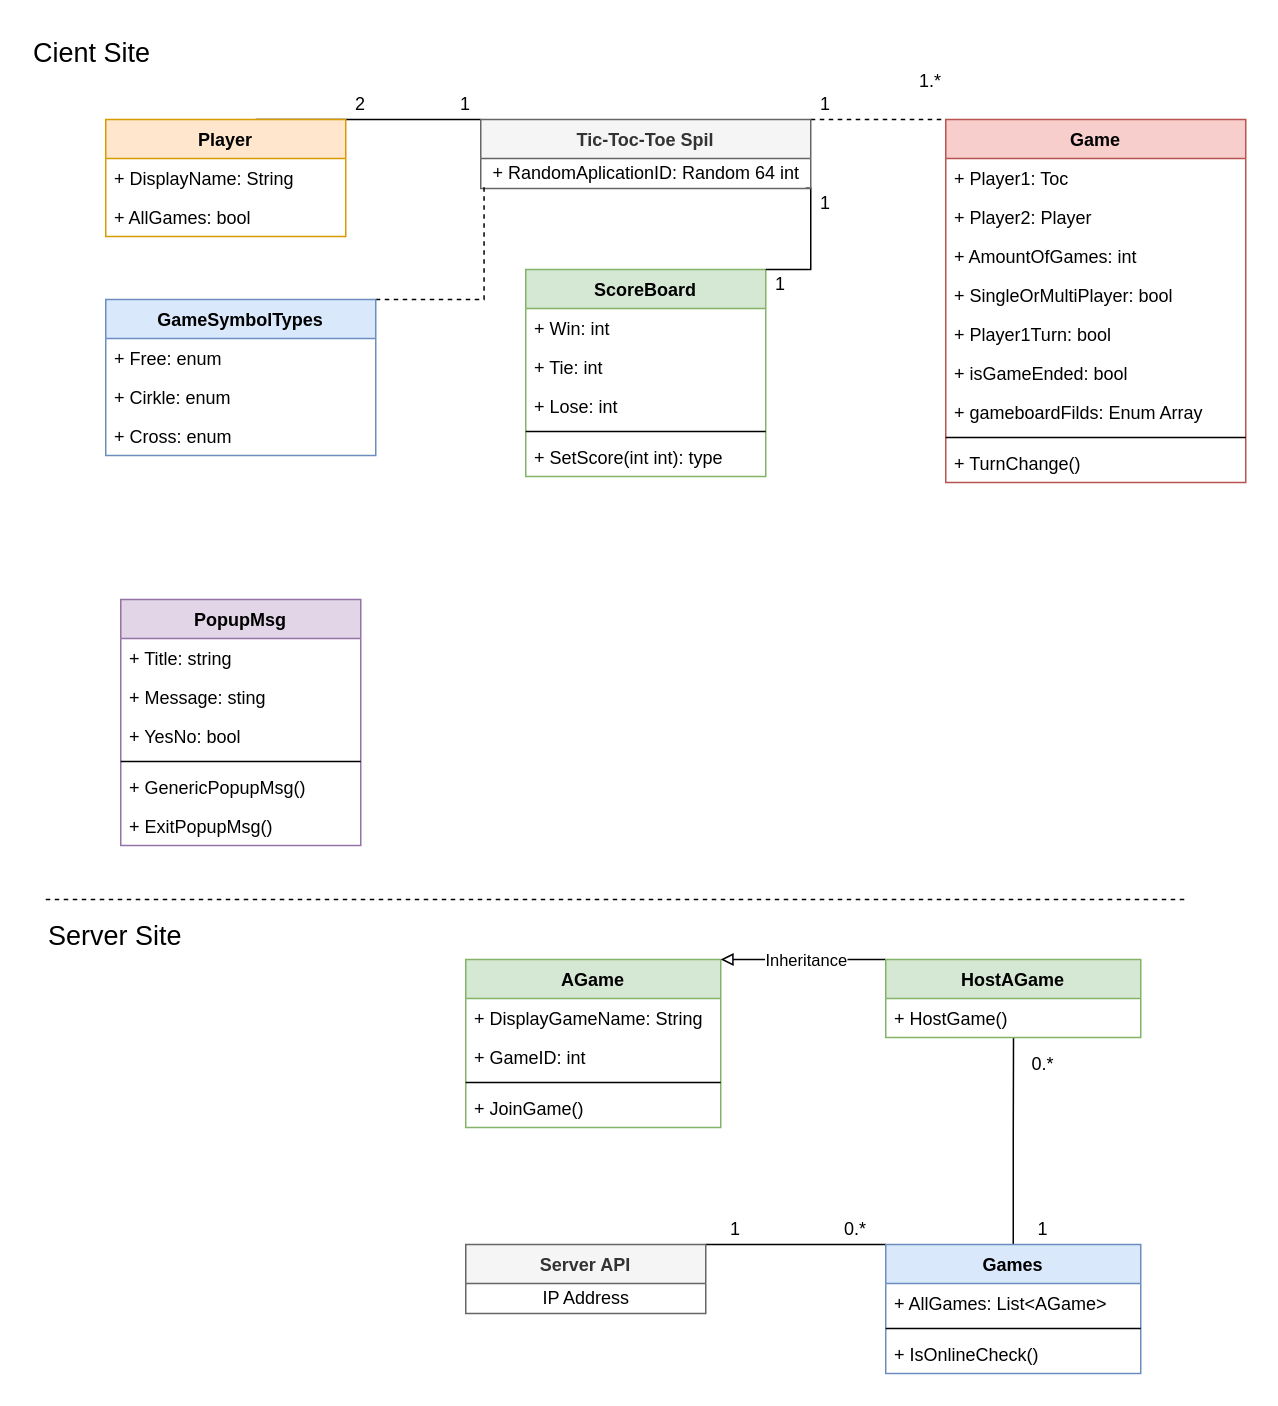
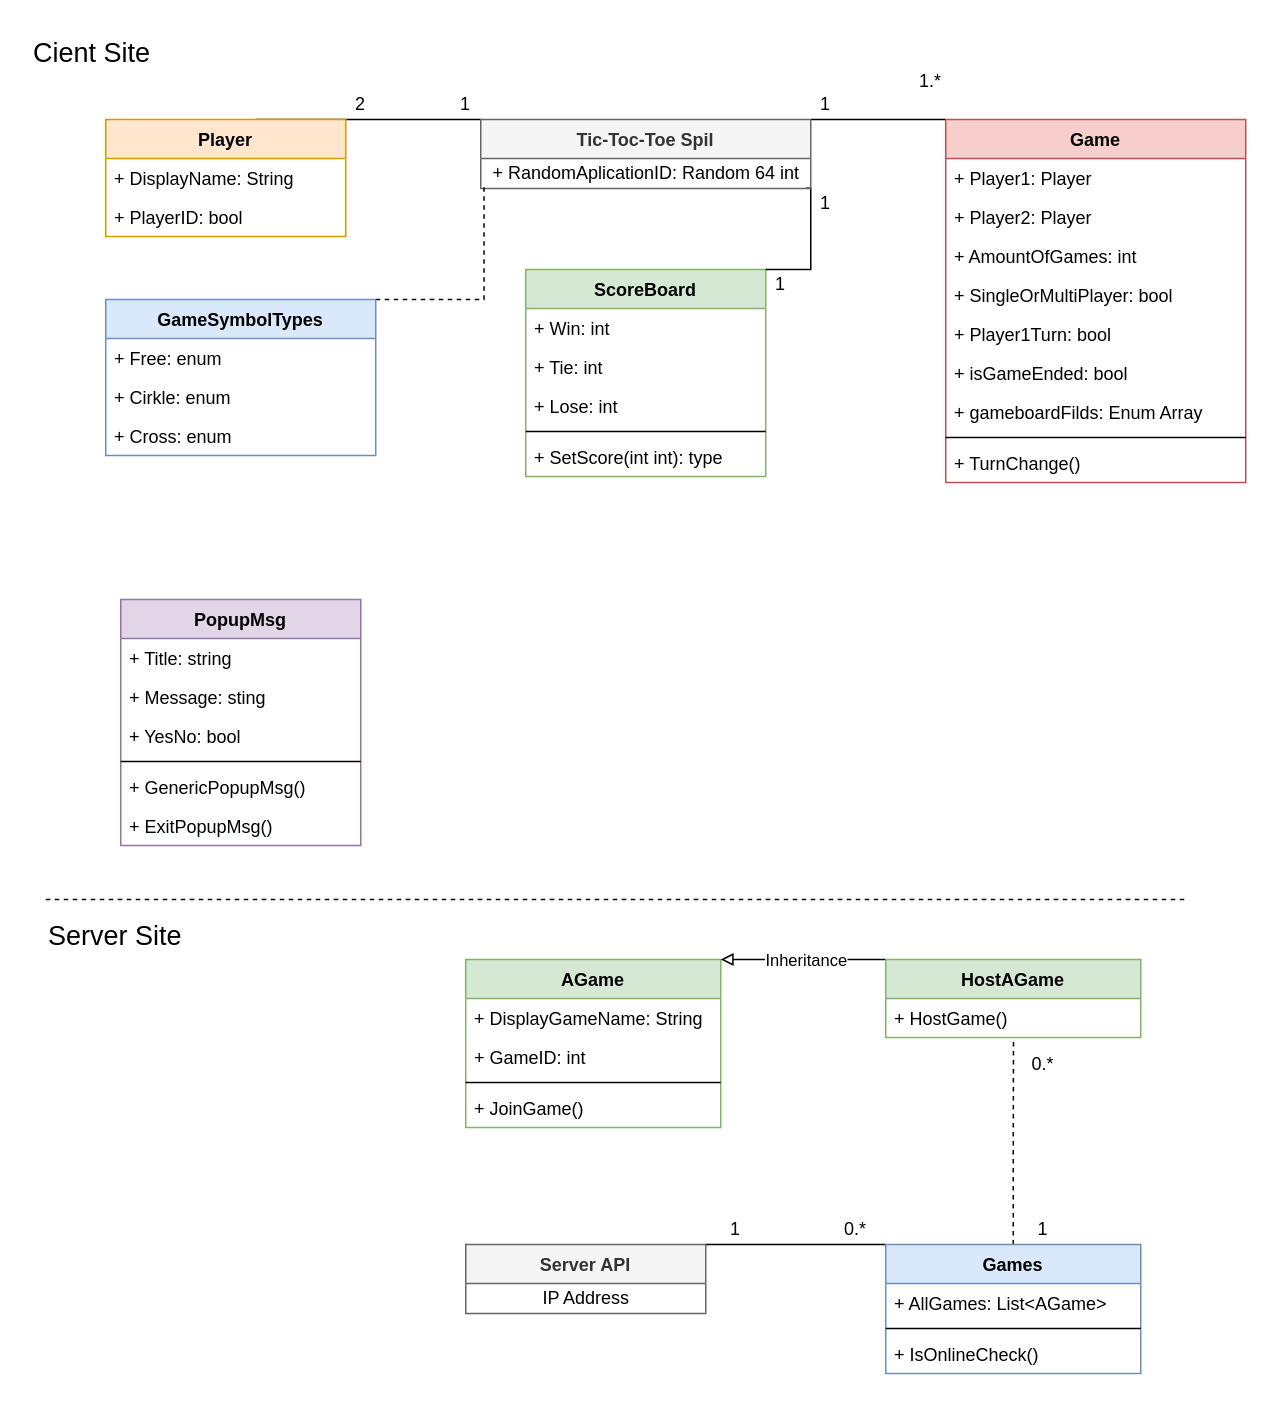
edge "Tic-Toc-Toe Spil" -- "Game": style dashed -> solid
node "+ Player1: Toc": label "+ Player1: Toc" -> "+ Player1: Player"
node "+ AllGames: bool": label "+ AllGames: bool" -> "+ PlayerID: bool"
edge "+ HostGame()" -- "Games": style solid -> dashed
